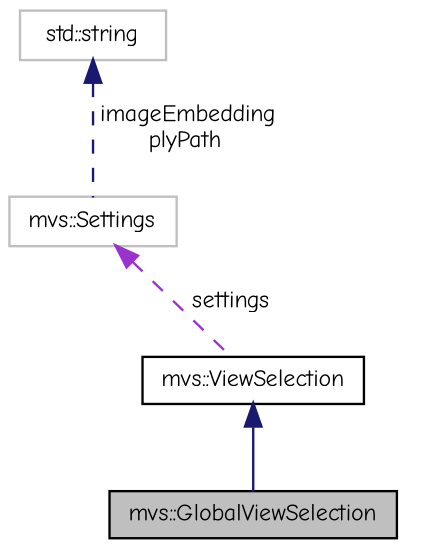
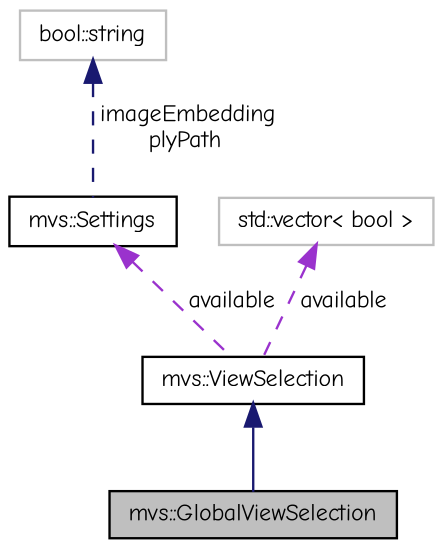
node "std::string": label "std::string" -> "bool::string"
node "mvs::Settings": color grey75 -> black
node "std::vector< bool >": added
edge "mvs::ViewSelection" -> "mvs::Settings": label " settings" -> " available"
